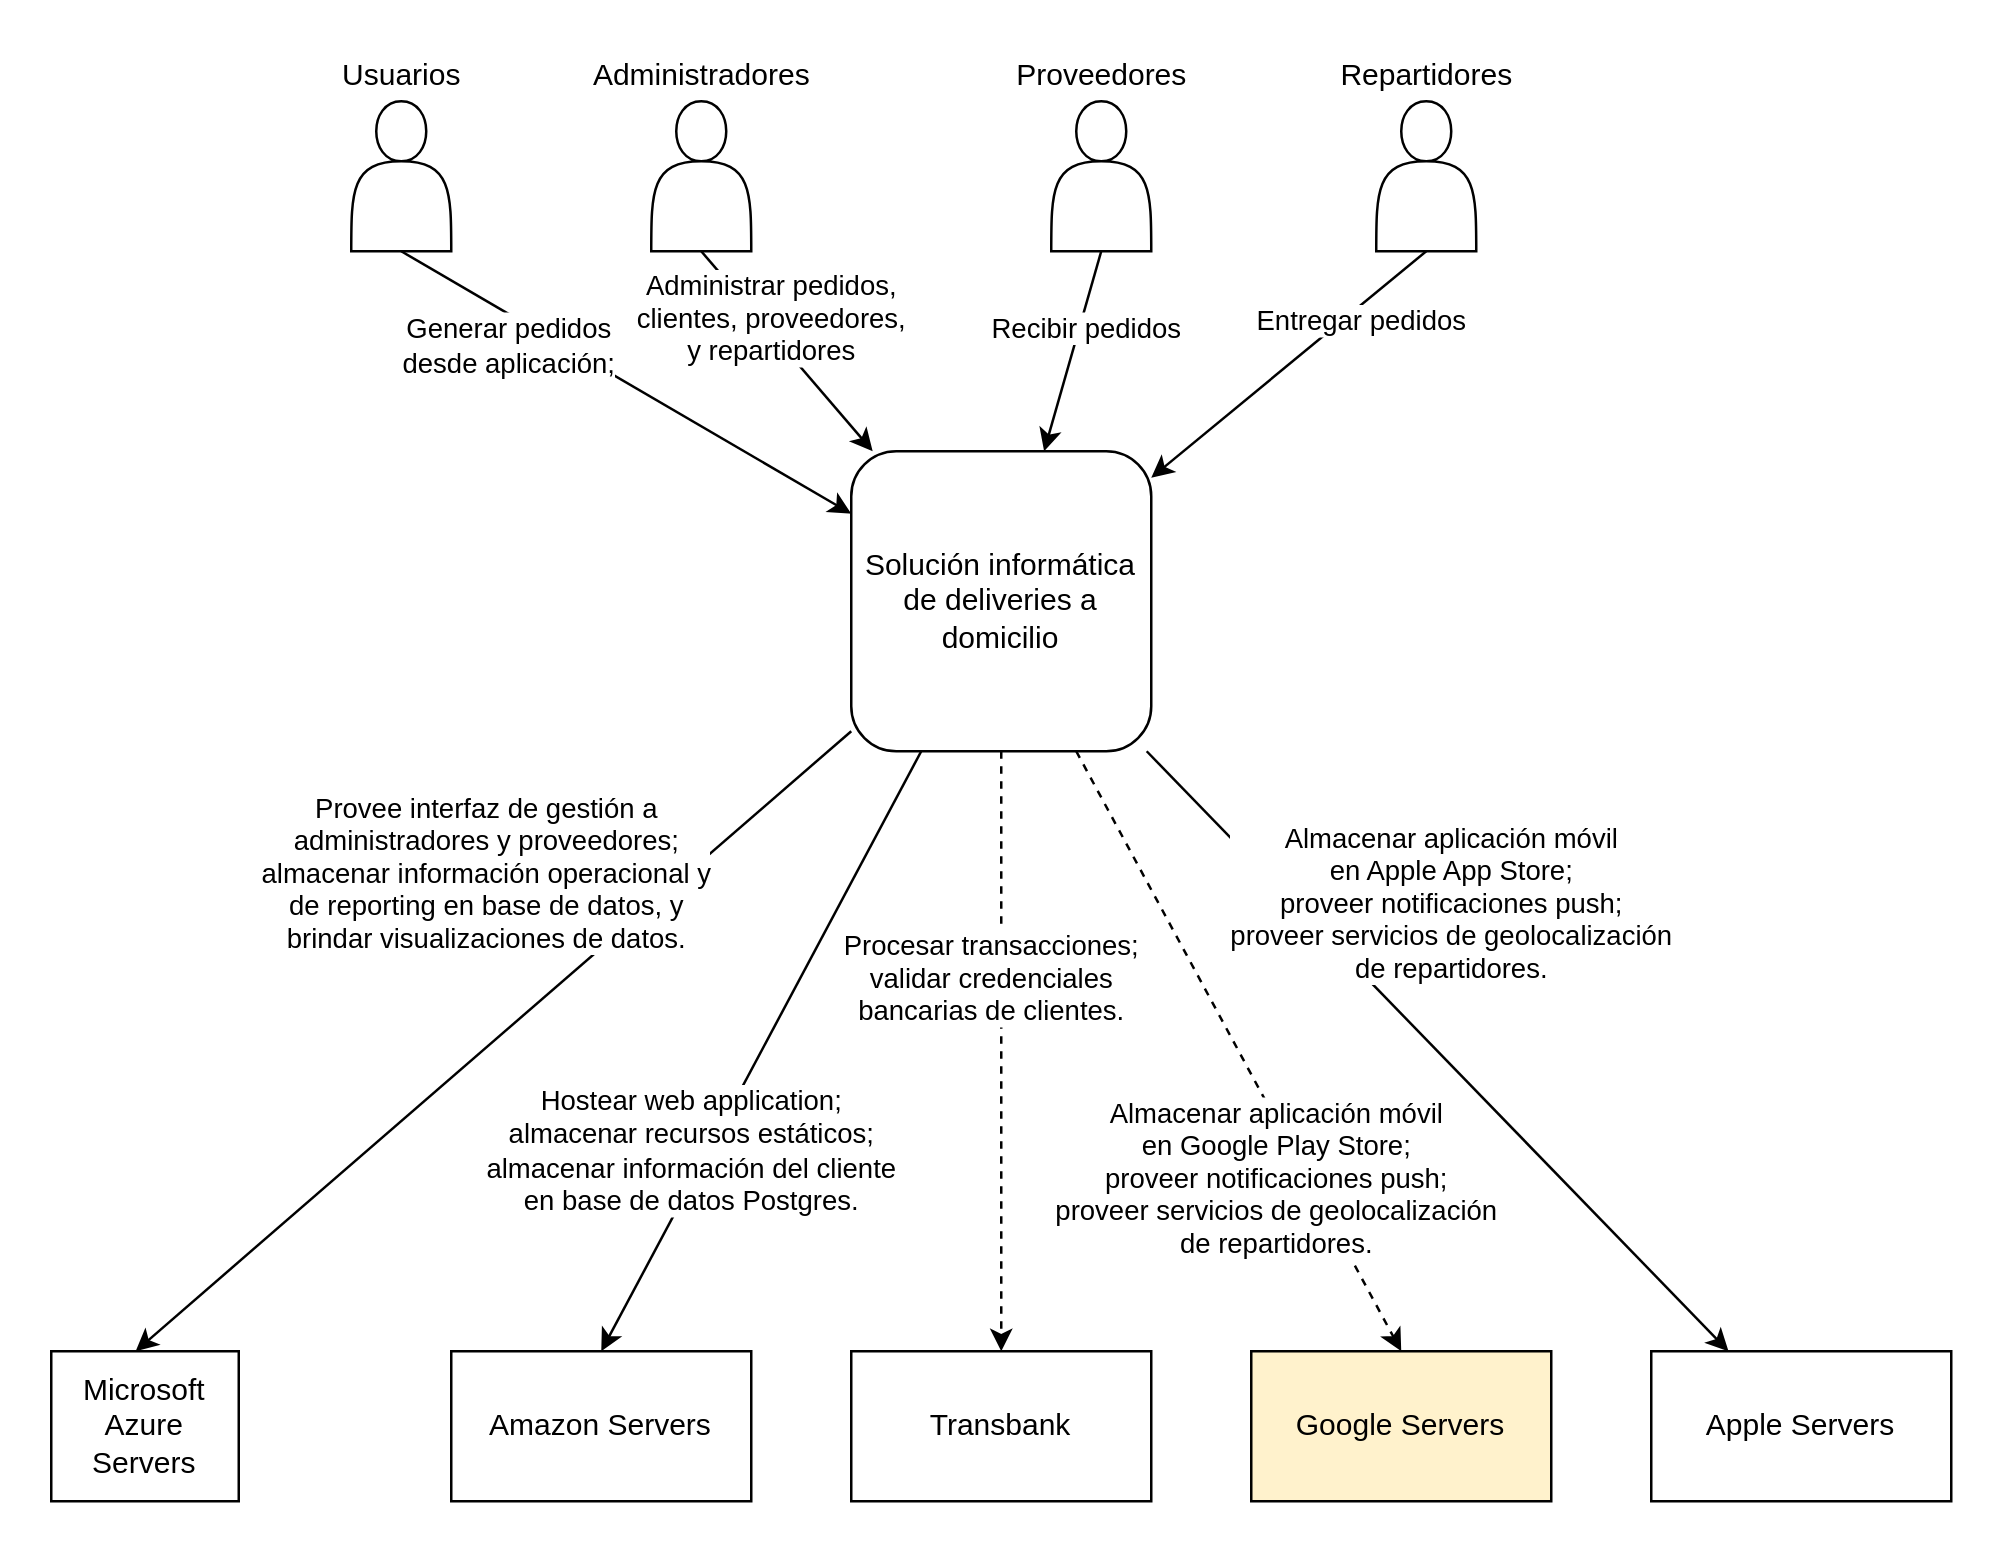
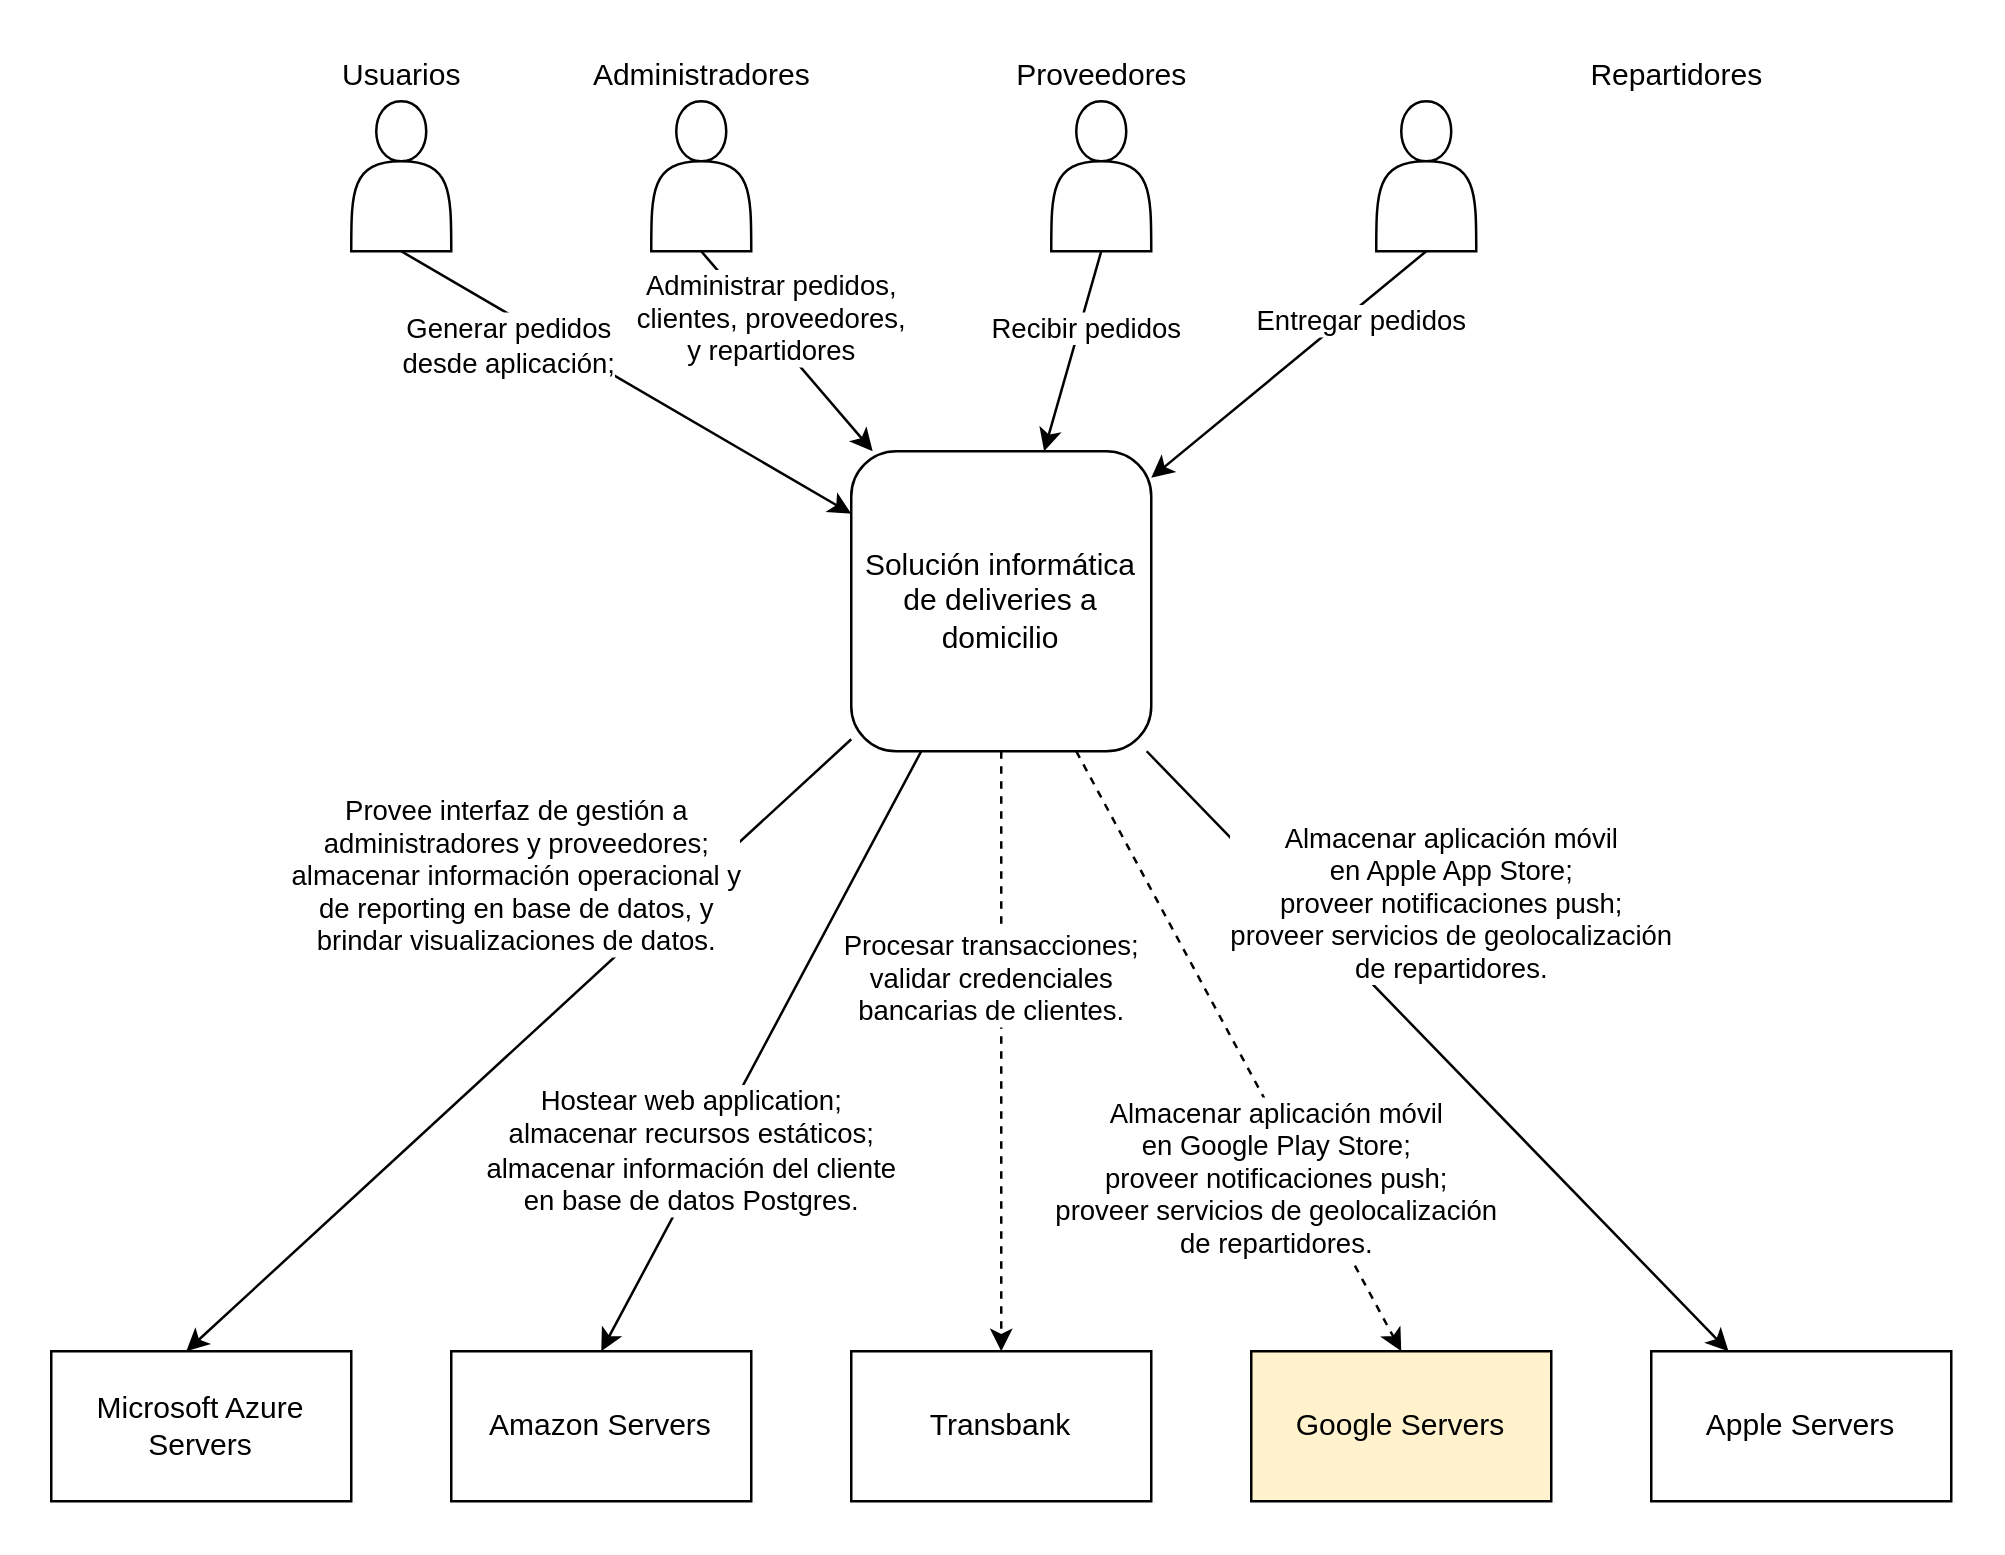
node "Repartidores": moved (1426, 76) -> (1676, 76)
node "Microsoft Azure Servers": size 188x150 -> 300x150
